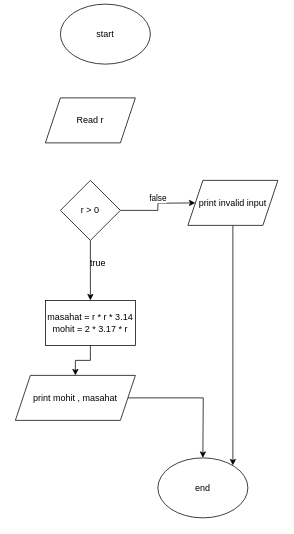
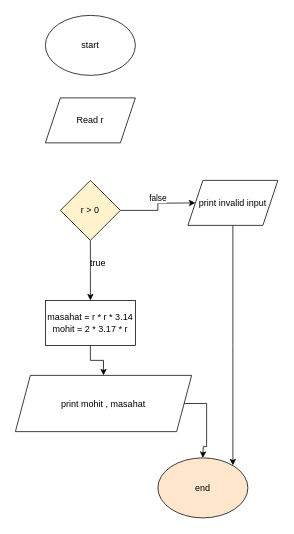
node "start": moved (105, 34) -> (90, 45)
node "r > 0": fillcolor #ffffff -> #fff2cc
node "print mohit , masahat": size 120x45 -> 176x56
node "end": fillcolor #ffffff -> #ffe6cc
